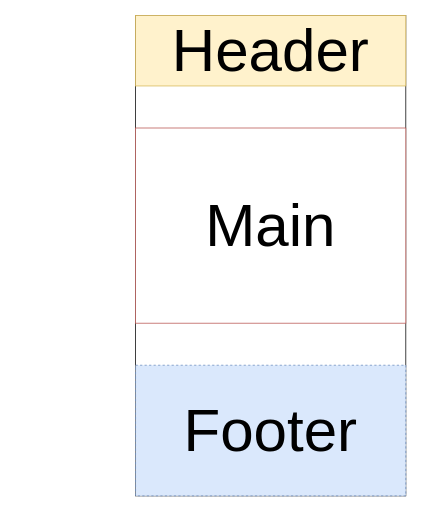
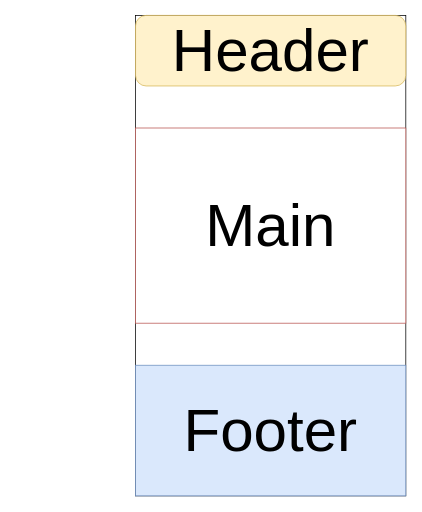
node "Header": shape rectangle -> rounded rectangle
node "Footer": style dashed -> solid
